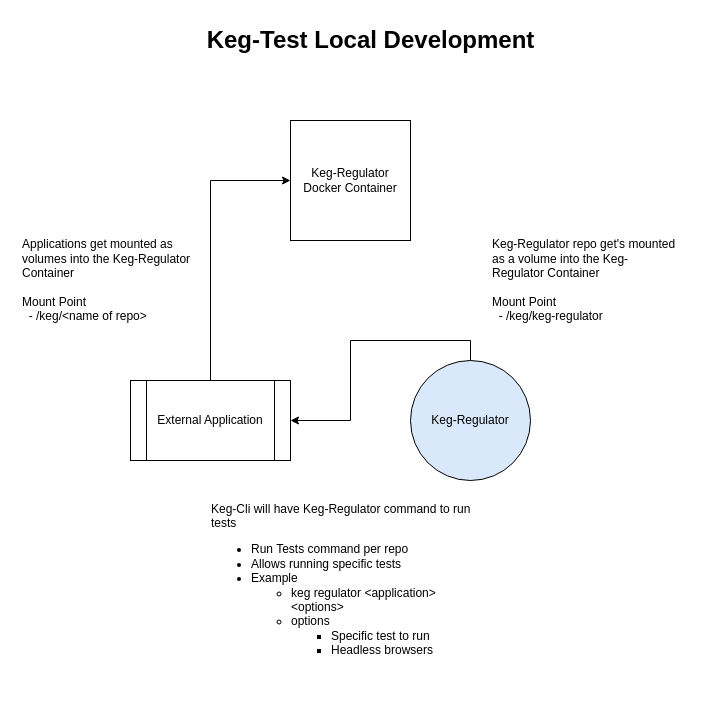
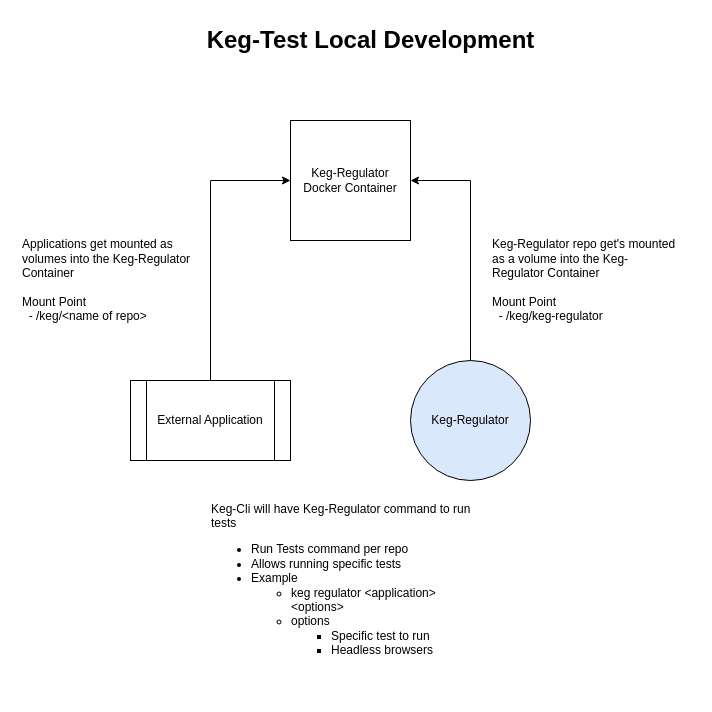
edge "Keg-Regulator" -> "External Application": now "Keg-Regulator" -> "Keg-Regulator Docker Container"
